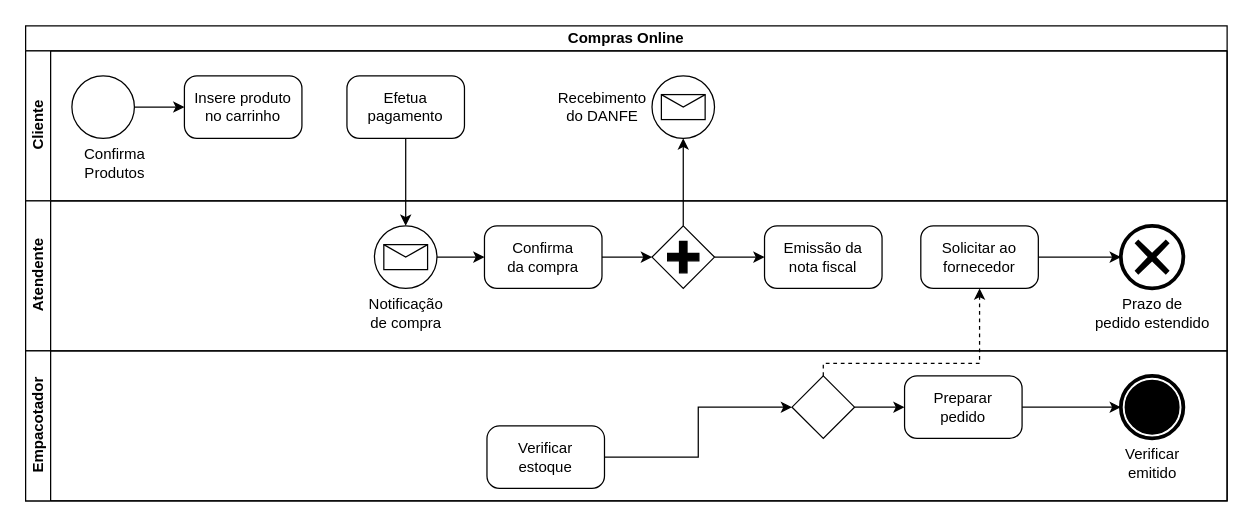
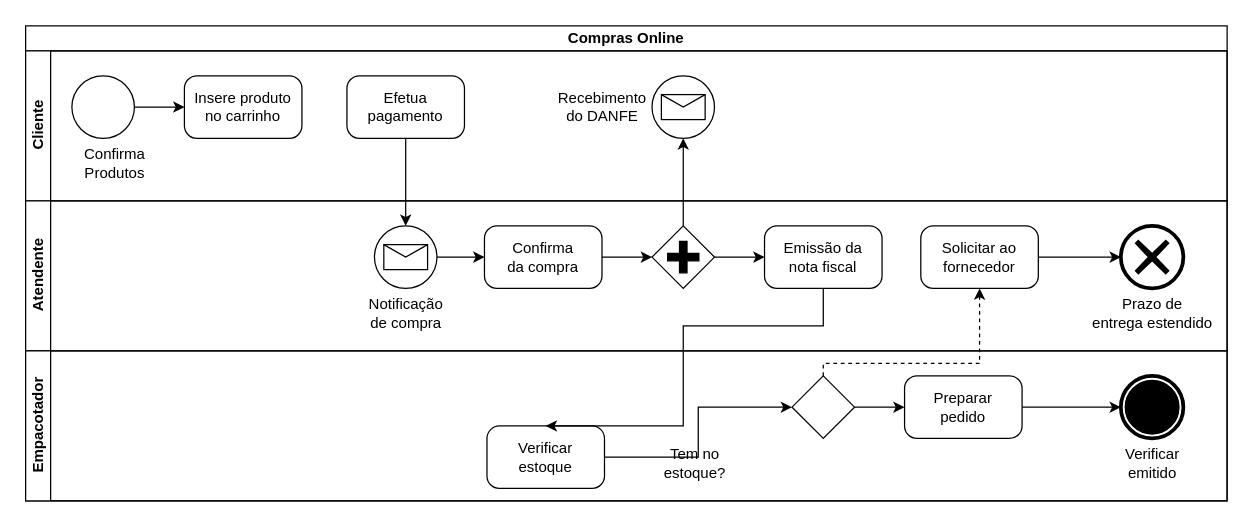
node "Prazo de pedido estendido": label "Prazo de pedido estendido" -> "Prazo de entrega estendido"
edge "Emissão da nota fiscal" -> "Verificar estoque": added
node "Tem no estoque?": added
